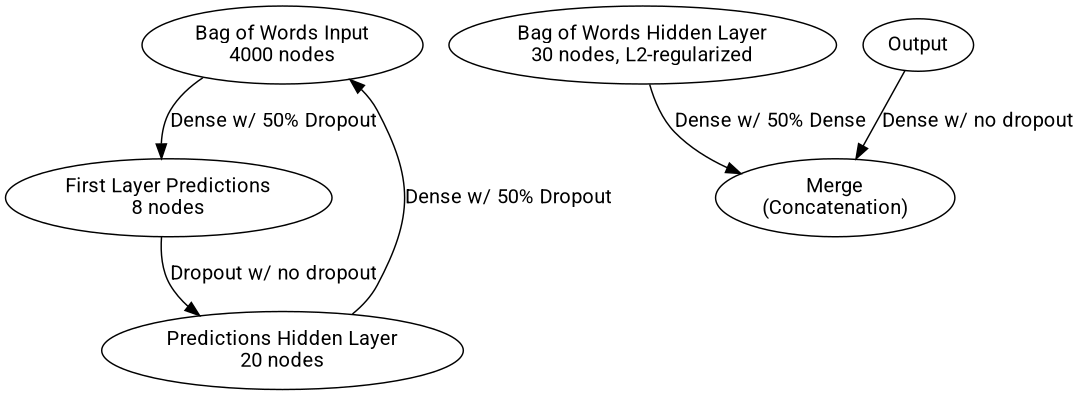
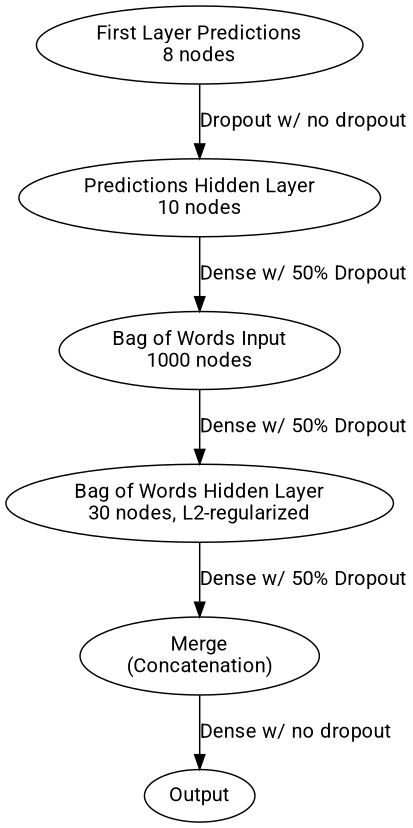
node "Bag of Words Input": text "4000 nodes" -> "1000 nodes"
edge "Bag of Words Input" -> "First Layer Predictions": now "Bag of Words Input" -> "Bag of Words Hidden Layer"
edge "Output" -> "Merge": reversed
edge "Bag of Words Hidden Layer" -> "Merge": label "Dense w/ 50% Dense" -> "Dense w/ 50% Dropout"
node "Predictions Hidden Layer": text "20 nodes" -> "10 nodes"
